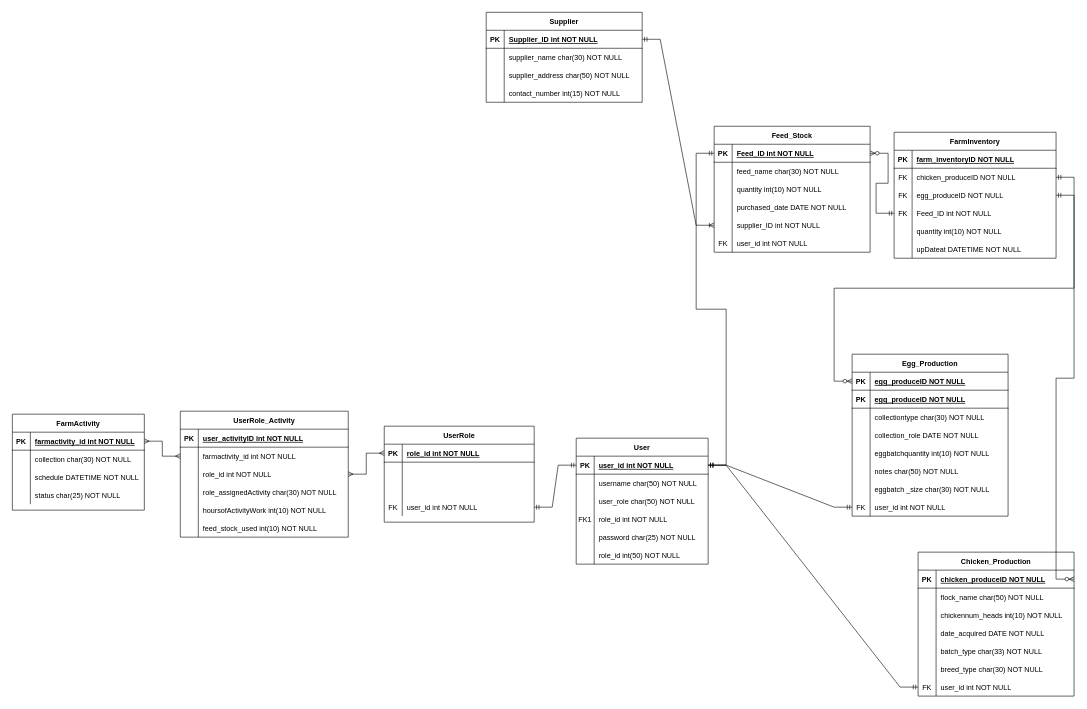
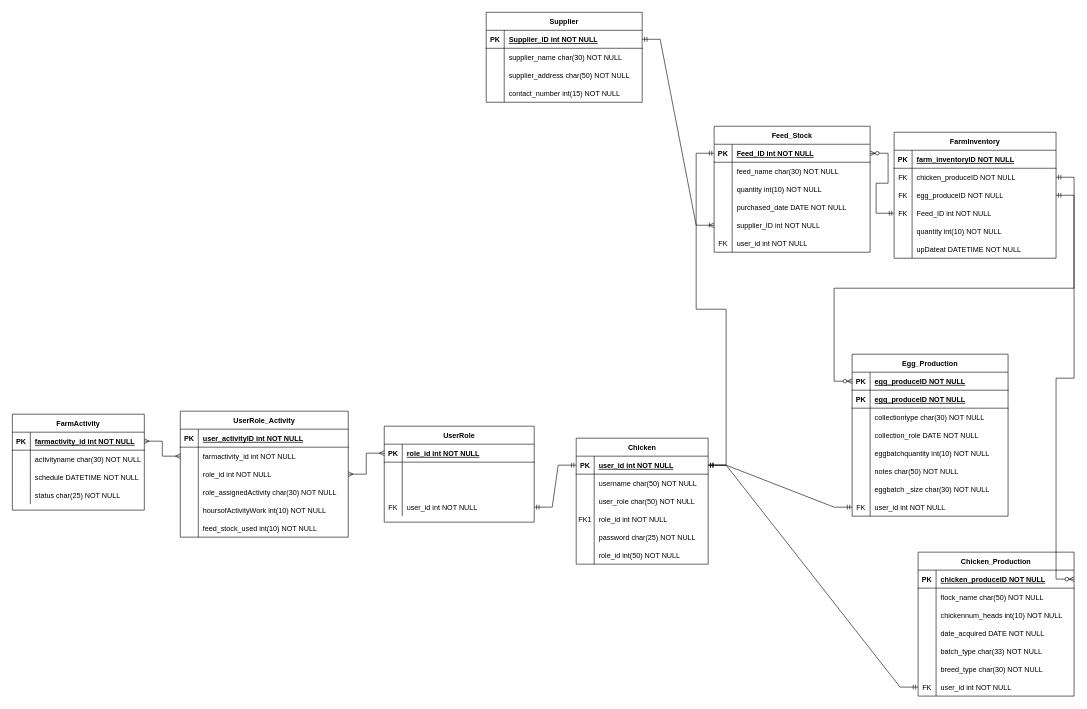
node "User": label "User" -> "Chicken"
node "collection char(30) NOT NULL": label "collection char(30) NOT NULL" -> "activityname char(30) NOT NULL"
